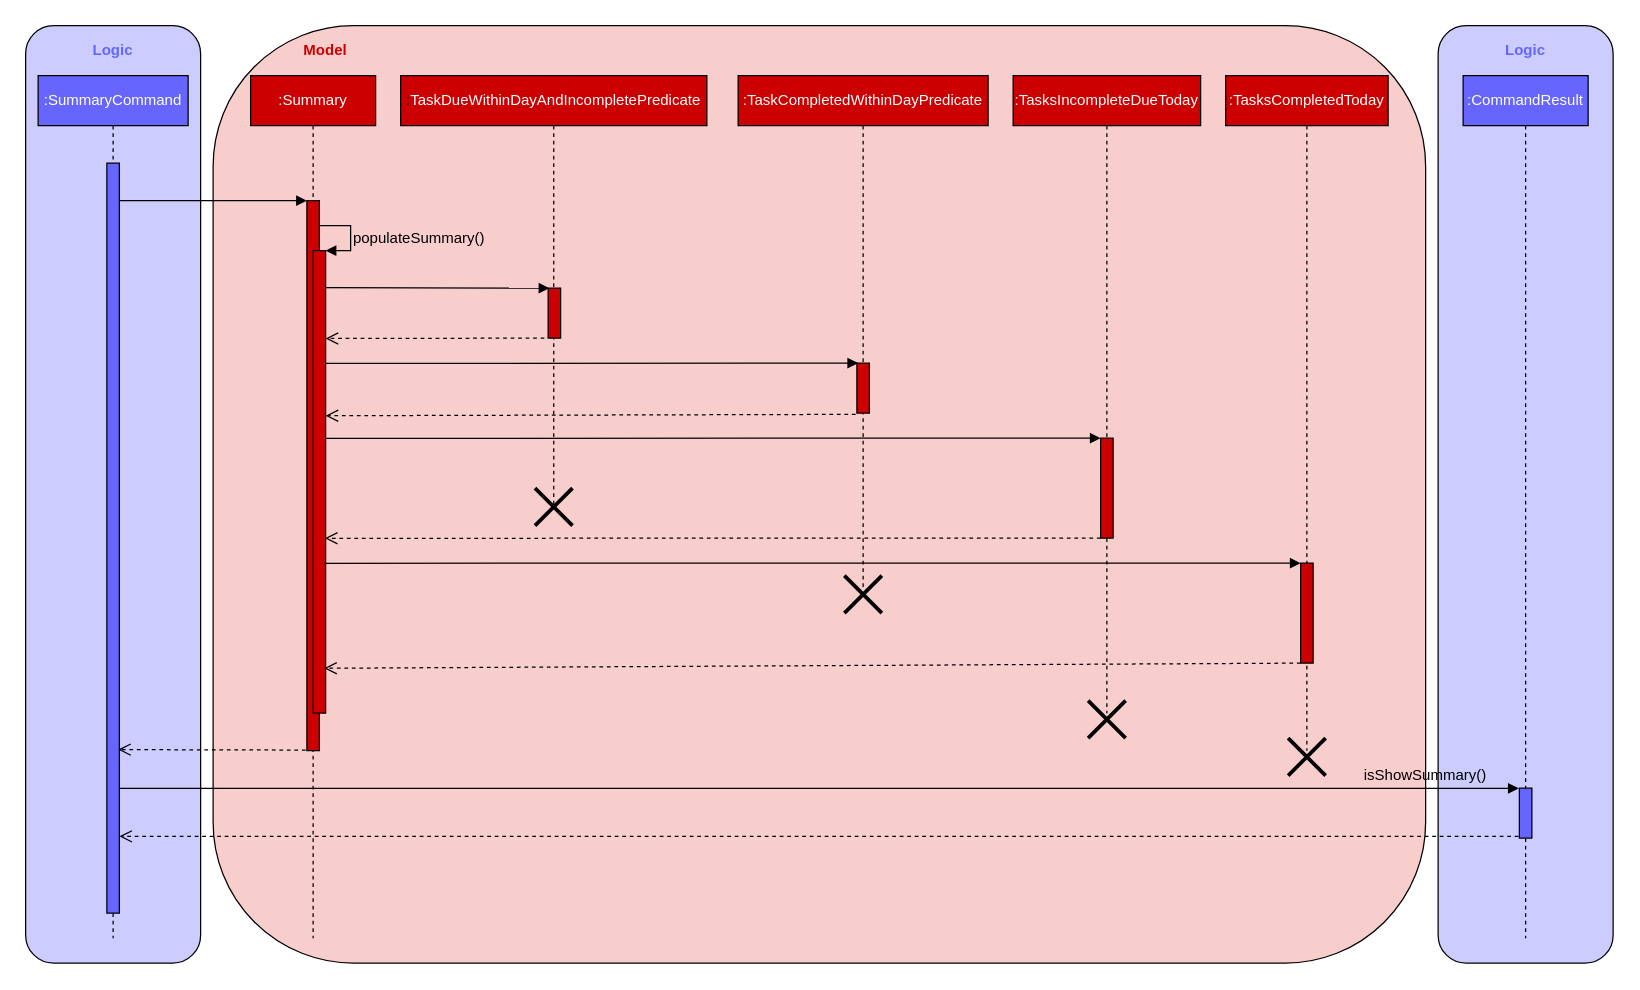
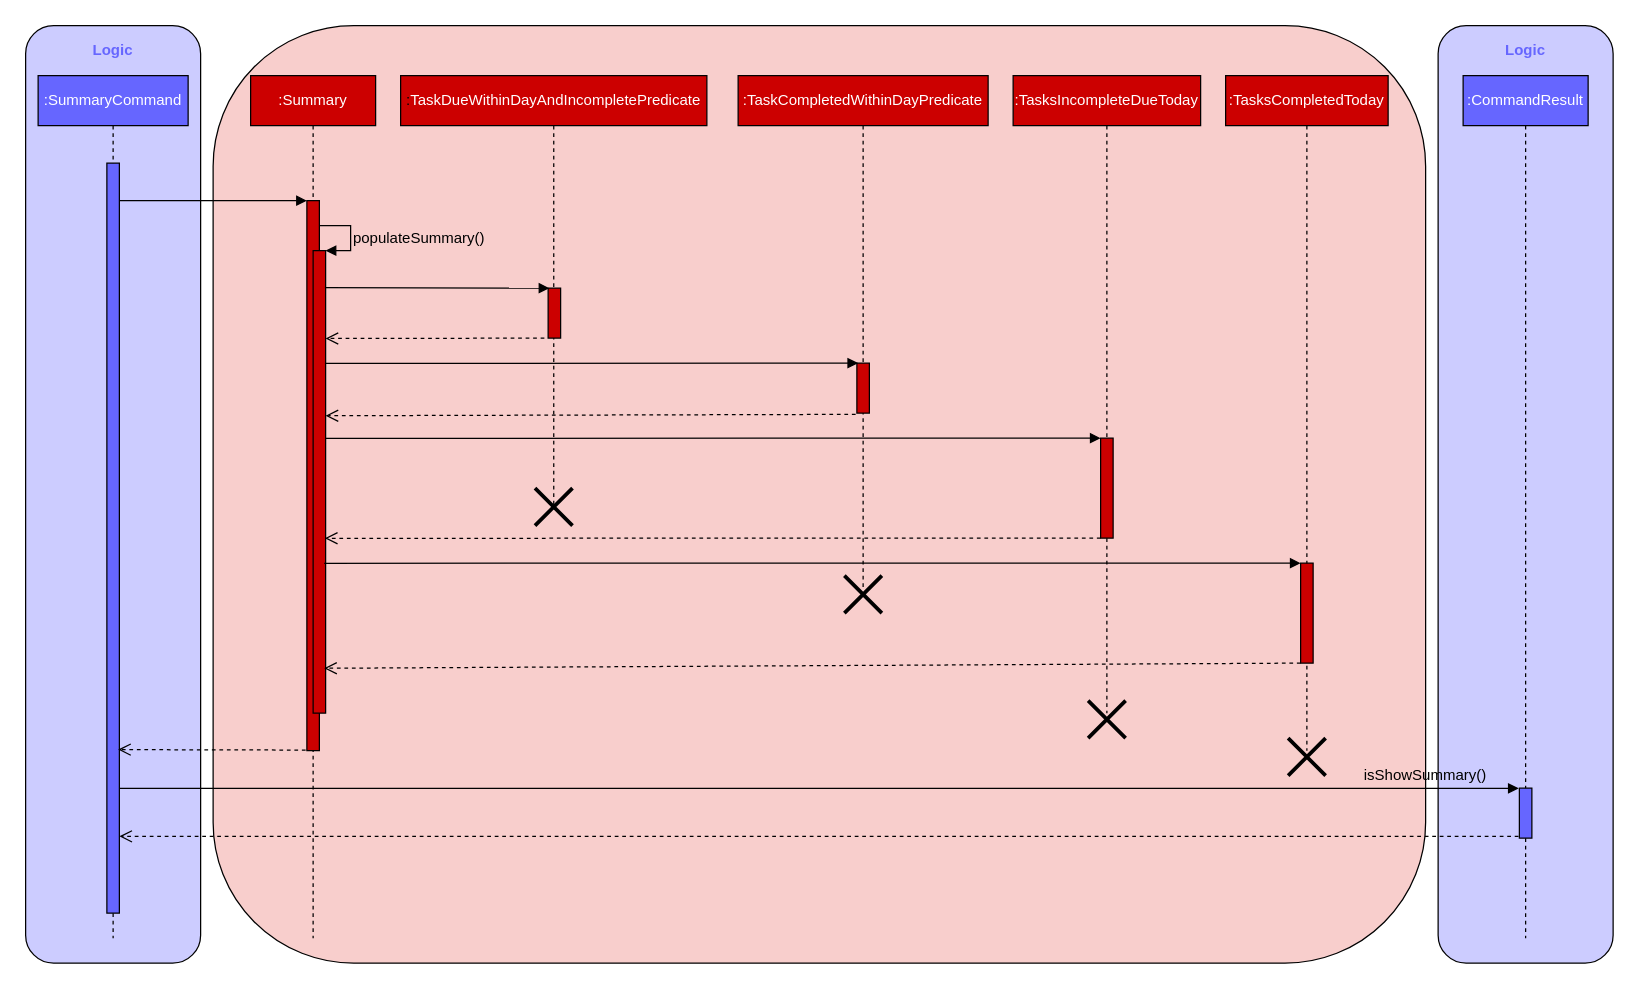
node "Model": removed
